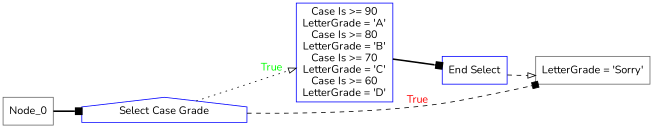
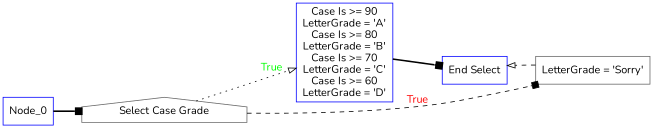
edge "End Select" -> "LetterGrade = 'Sorry'": reversed
node "Node_0": color gray40 -> blue
node "Select Case Grade": color blue -> gray40
